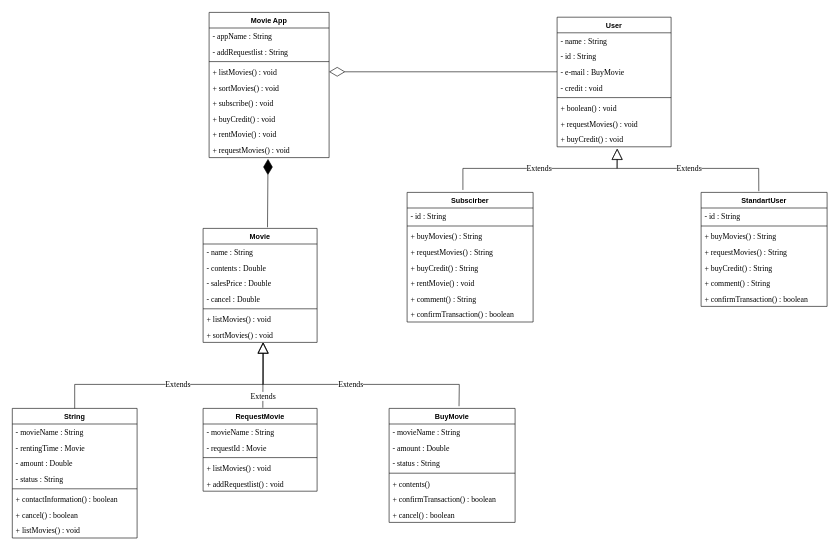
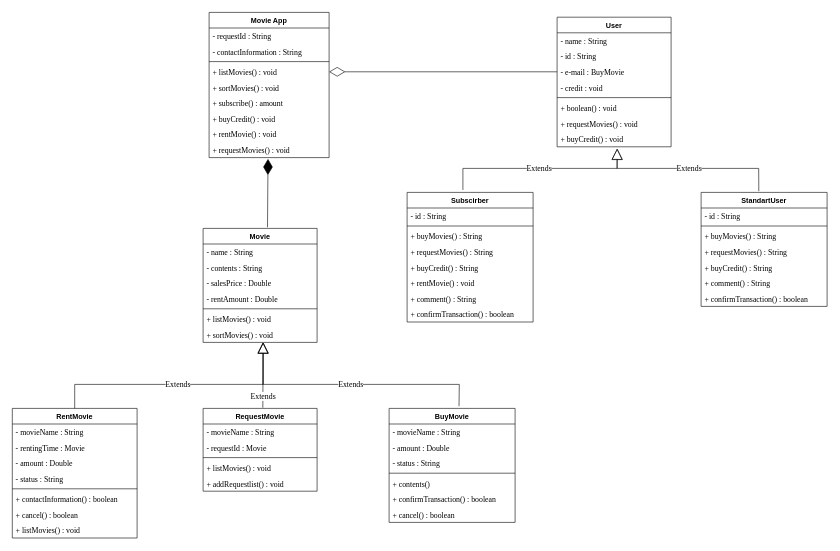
node "- appName : String": label "- appName : String" -> "- requestId : String"
node "- addRequestlist : String": label "- addRequestlist : String" -> "- contactInformation : String"
node "+ subscribe() : void": label "+ subscribe() : void" -> "+ subscribe() : amount"
node "- contents : Double": label "- contents : Double" -> "- contents : String"
node "- cancel : Double": label "- cancel : Double" -> "- rentAmount : Double"
node "String": label "String" -> "RentMovie"
